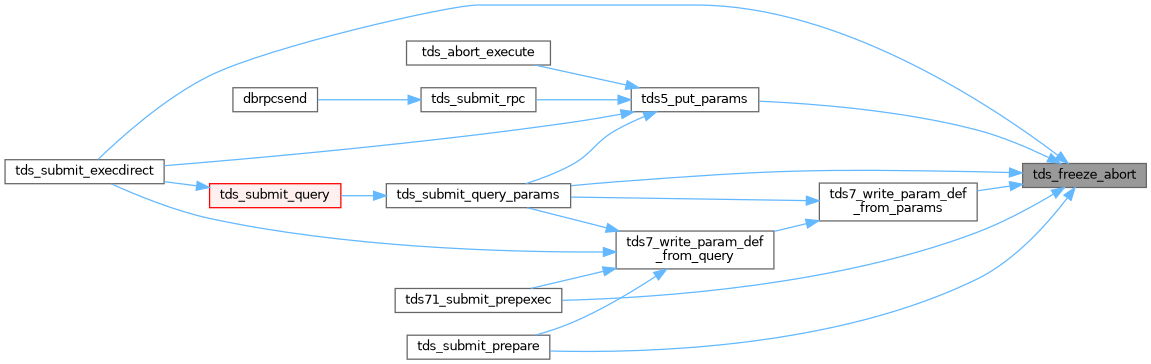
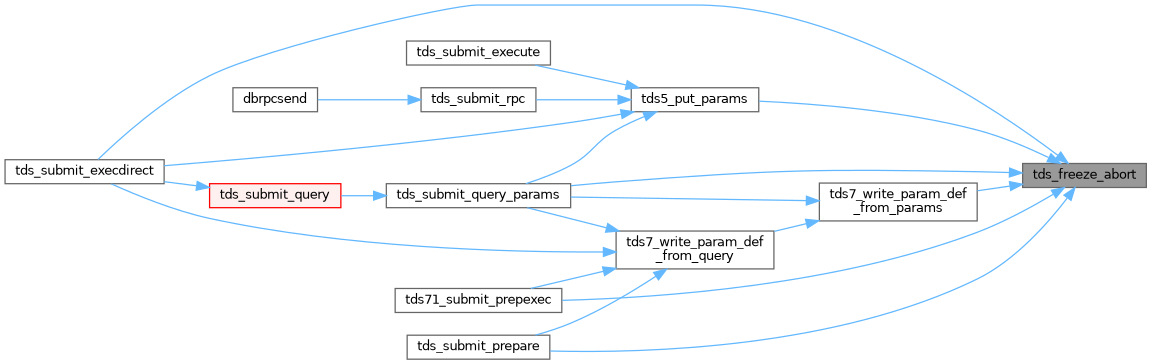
node "tds_abort_execute": label "tds_abort_execute" -> "tds_submit_execute"
